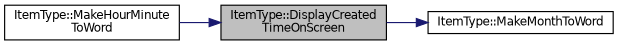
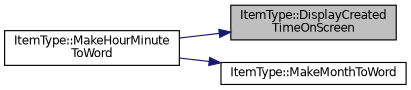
edge "ItemType::DisplayCreated TimeOnScreen" -> "ItemType::MakeMonthToWord": now "ItemType::MakeHourMinute ToWord" -> "ItemType::MakeMonthToWord"
